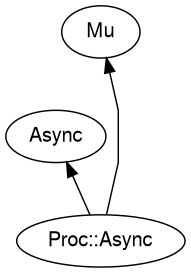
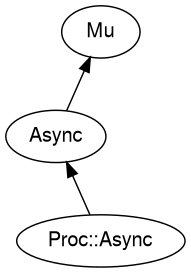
edge "Proc::Async" -> "Mu": now "Async" -> "Mu"
